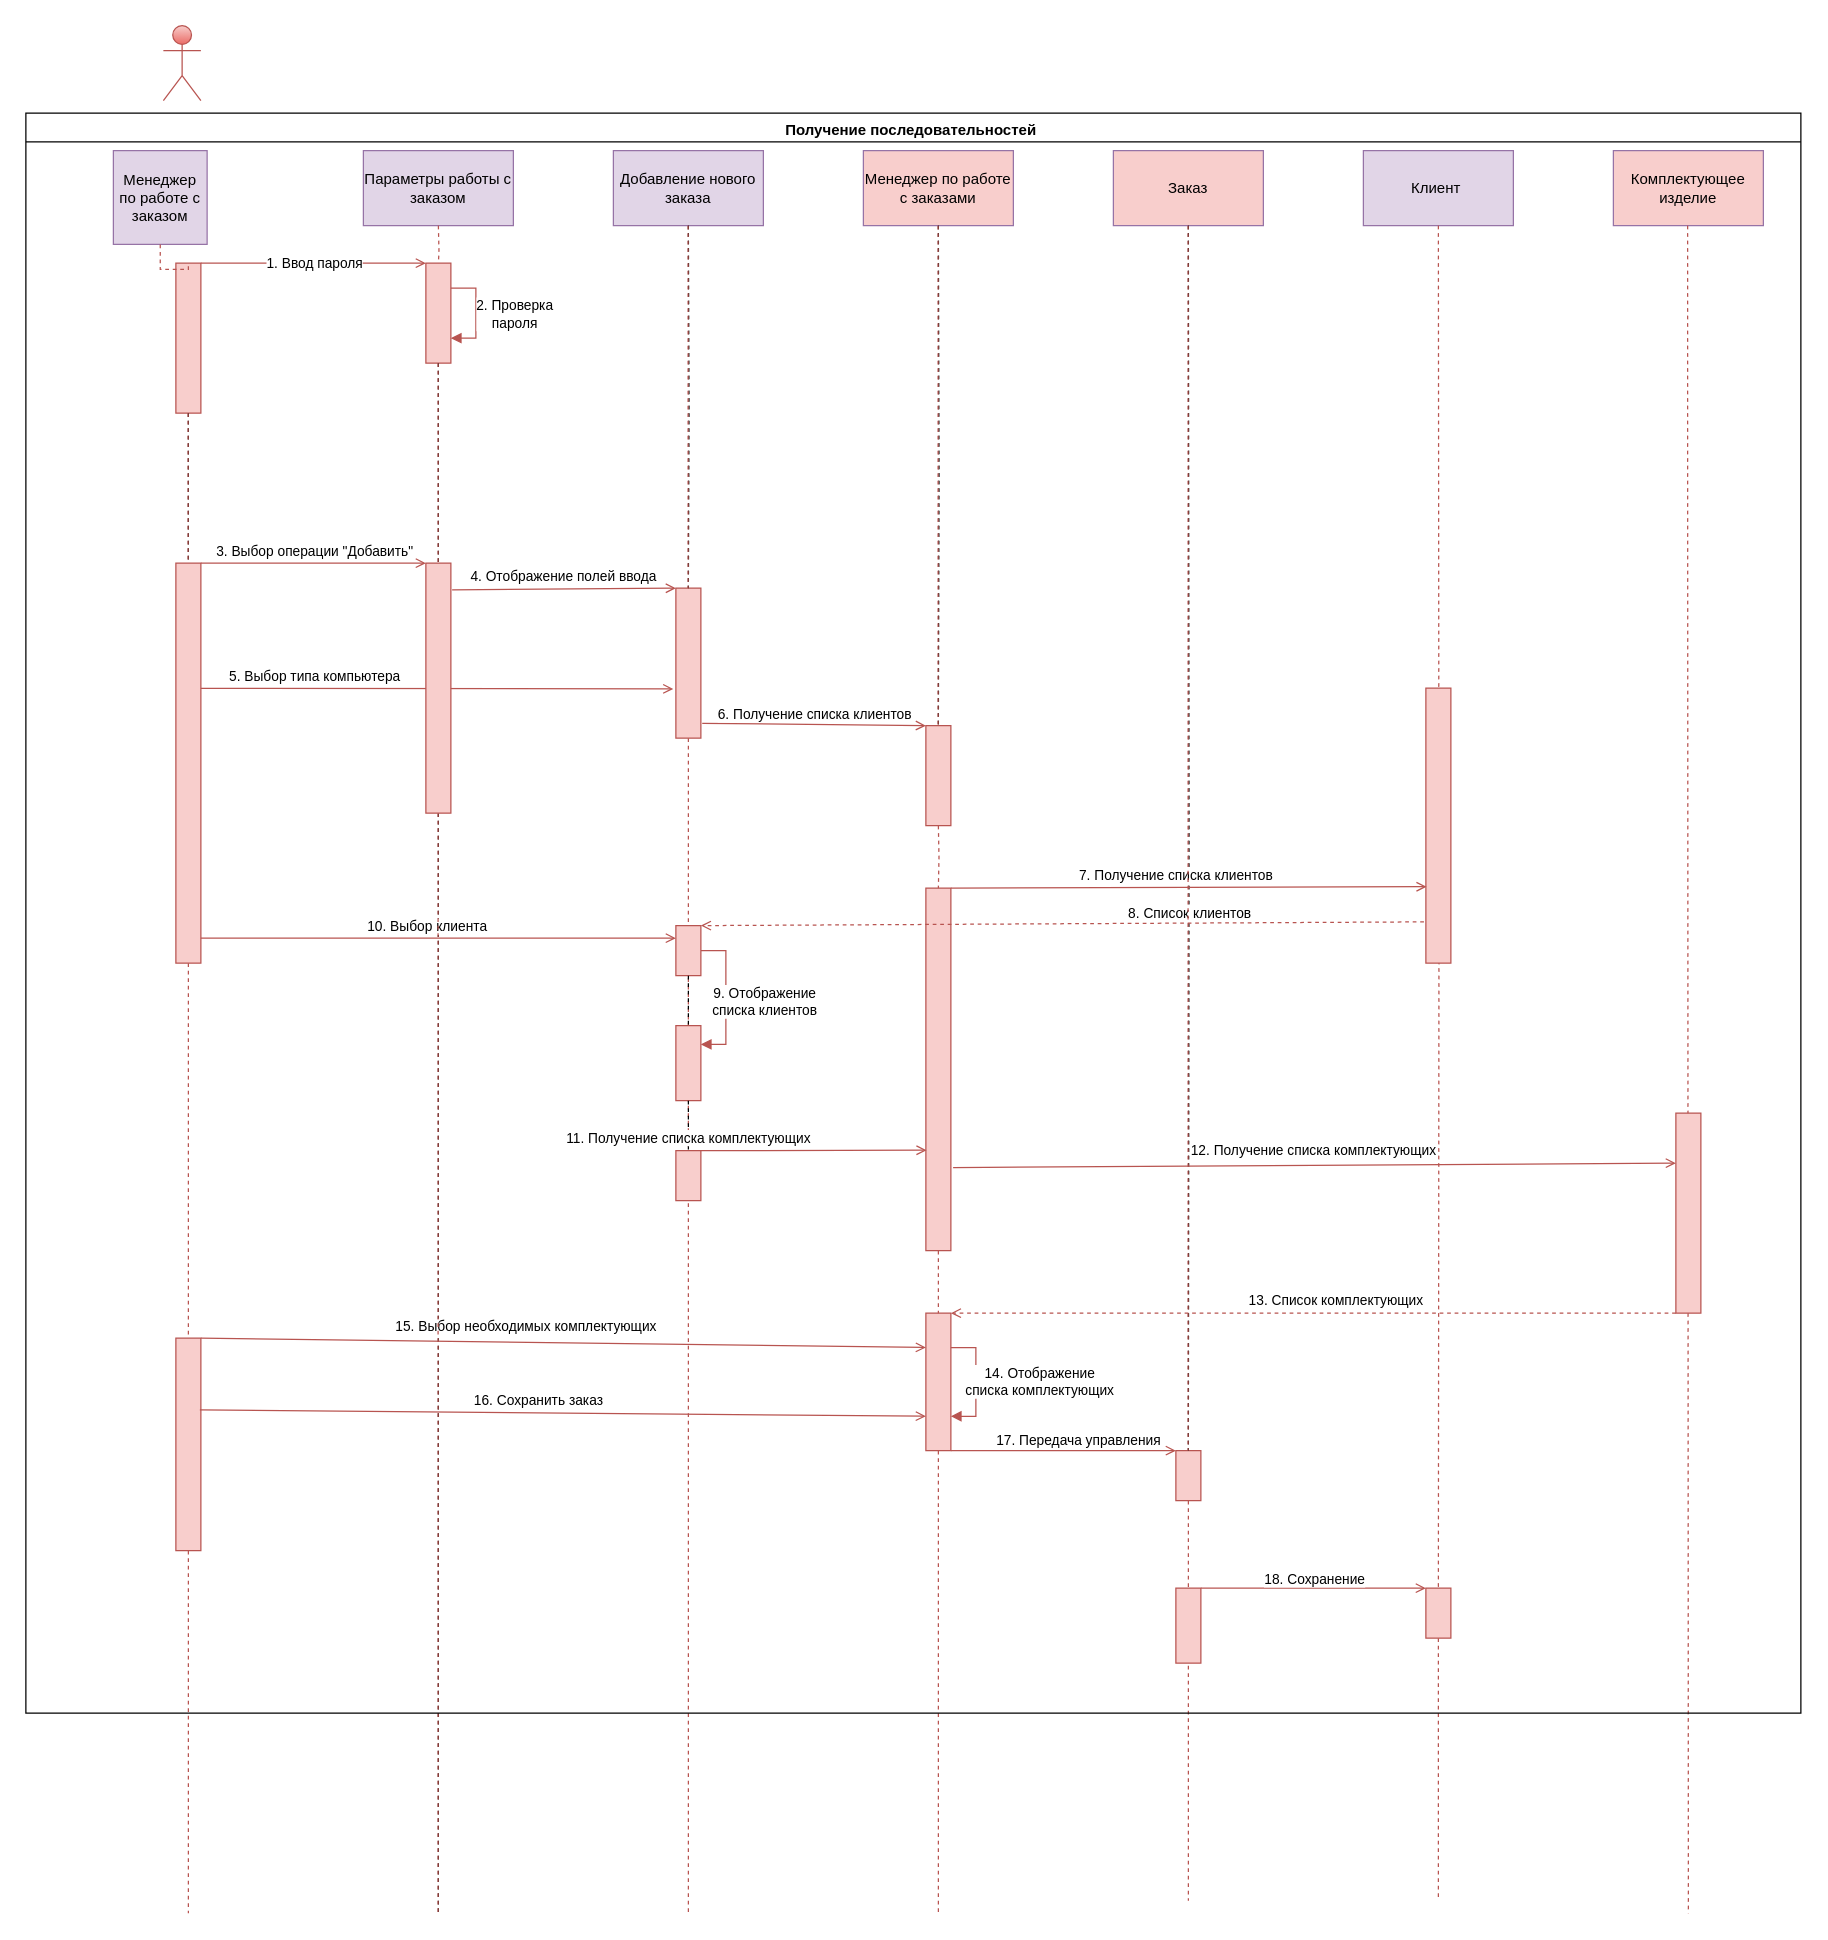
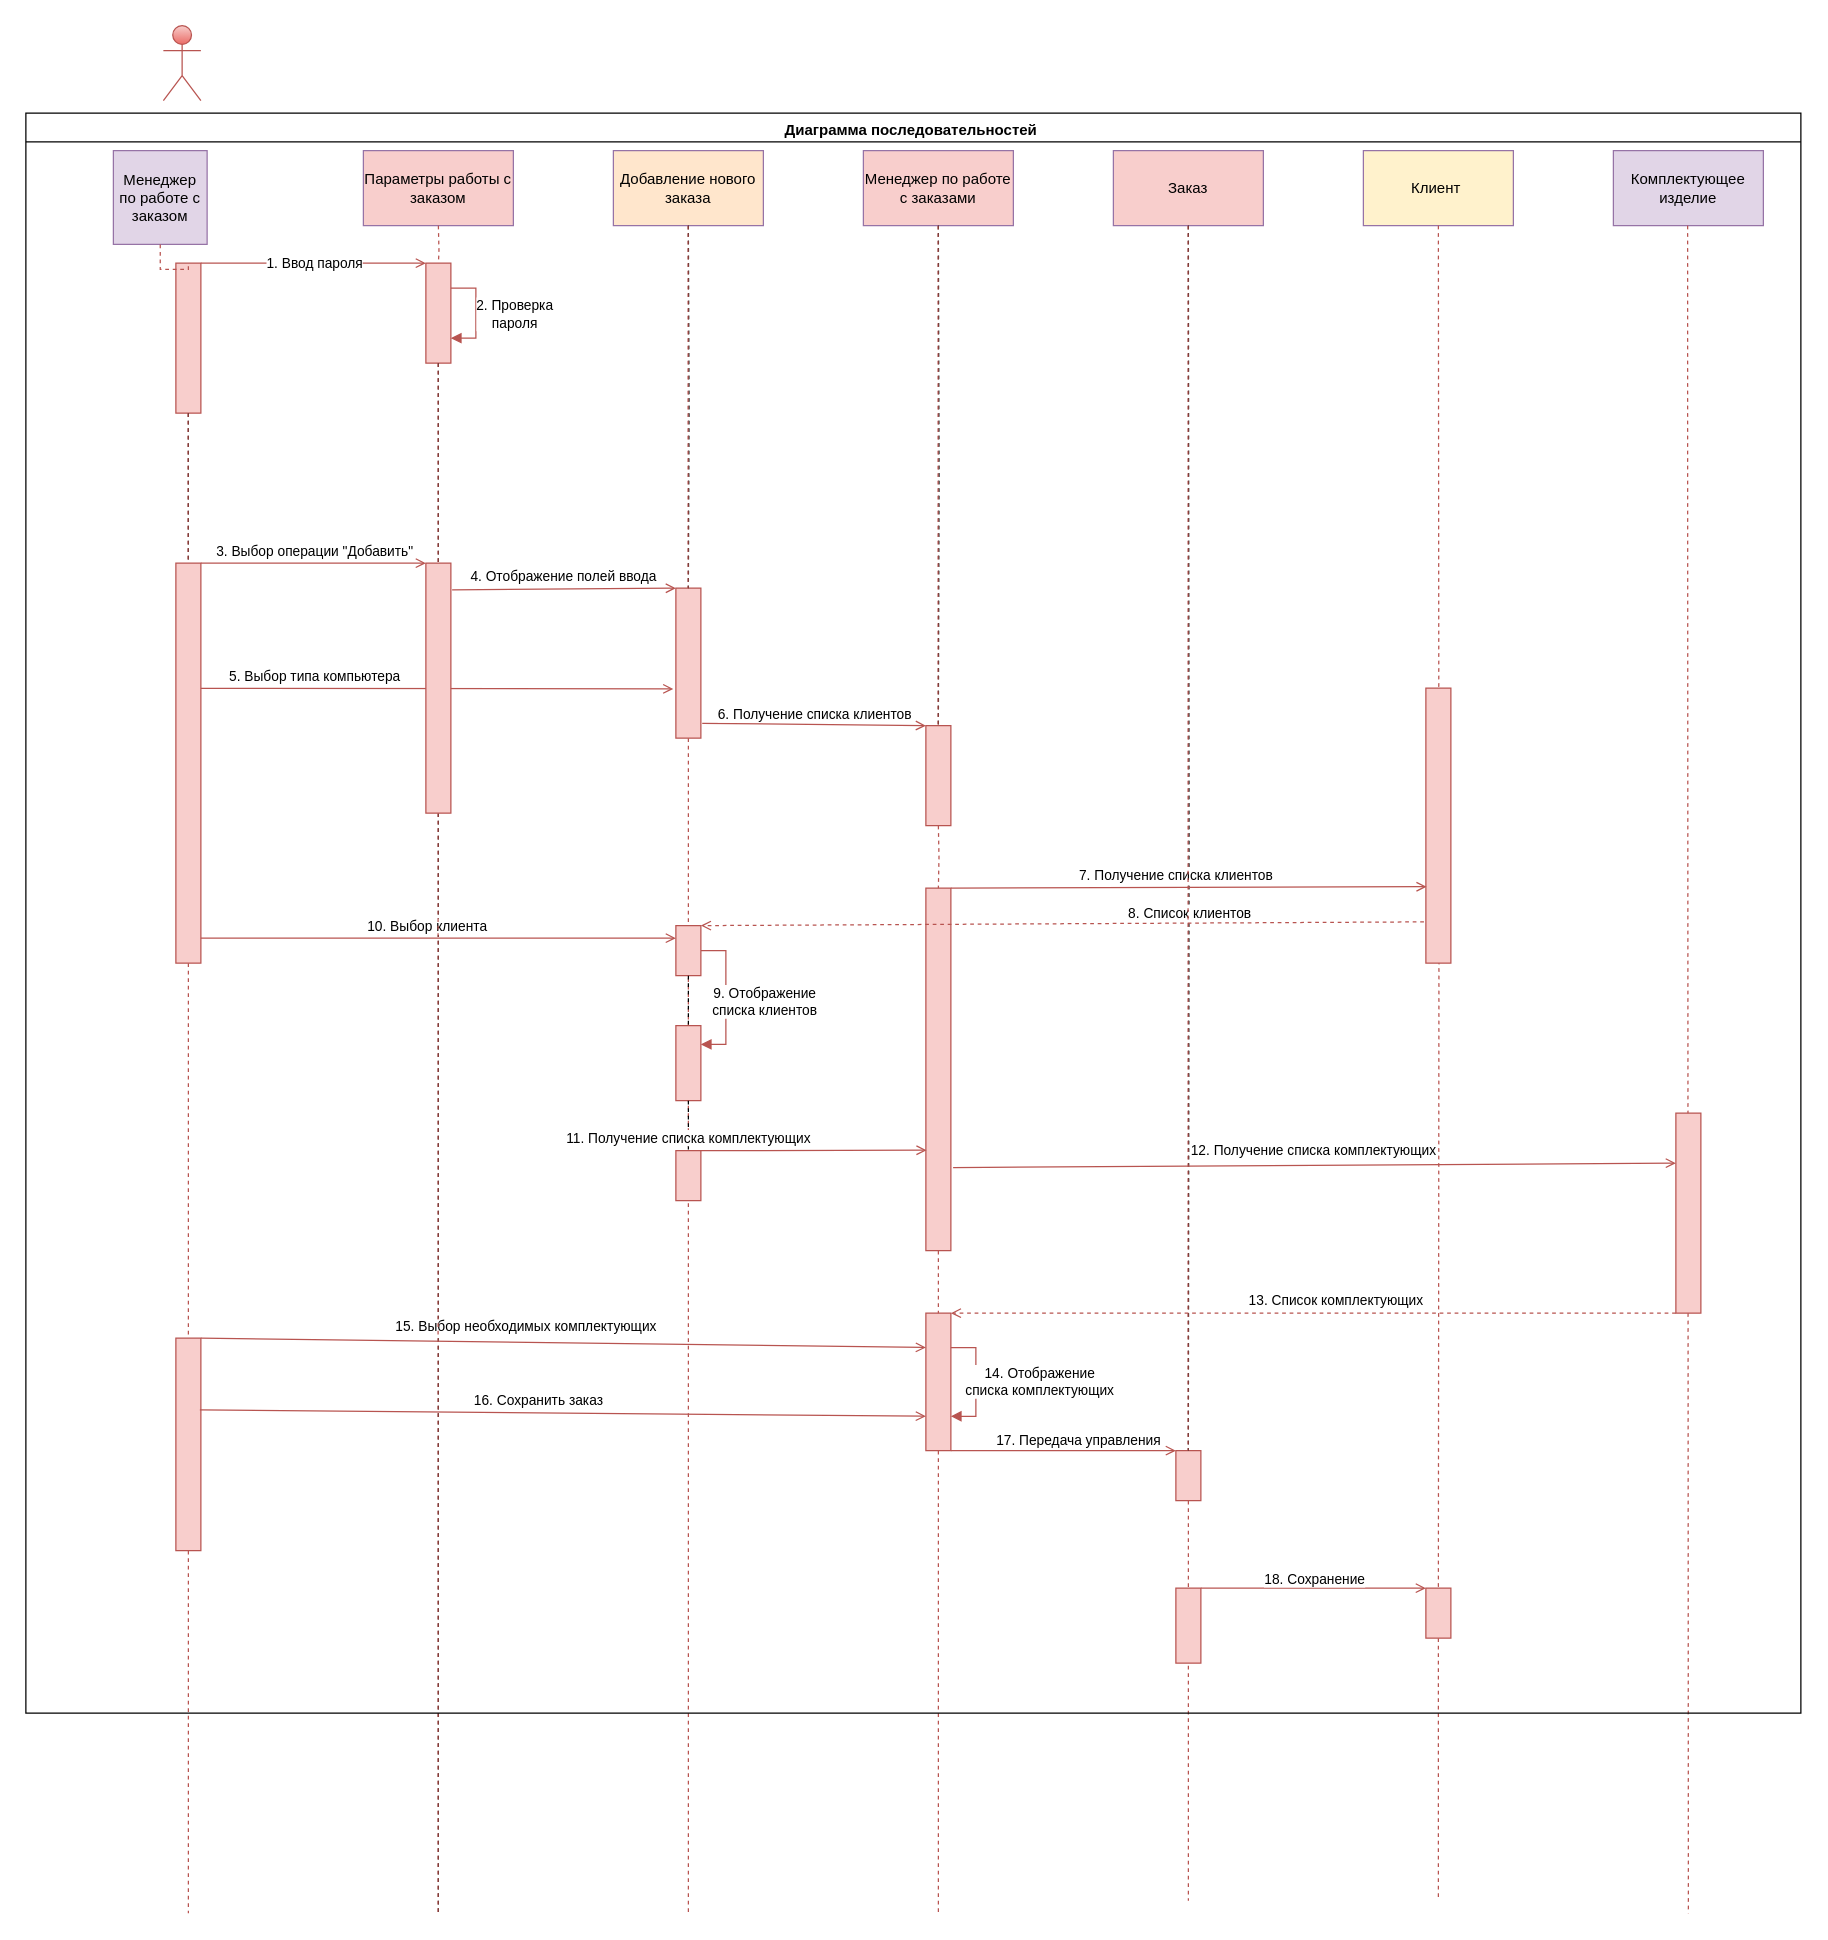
node "Получение последовательностей": label "Получение последовательностей" -> "Диаграмма последовательностей"
node "Параметры работы с заказом": fillcolor #e1d5e7 -> #f8cecc
node "Добавление нового заказа": fillcolor #e1d5e7 -> #ffe6cc
node "Клиент": fillcolor #e1d5e7 -> #fff2cc
node "Комплектующее изделие": fillcolor #f8cecc -> #e1d5e7
